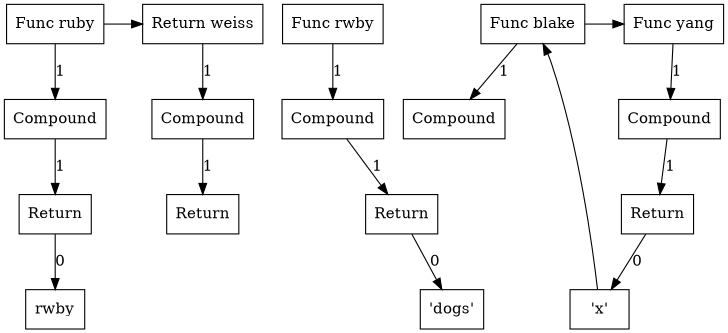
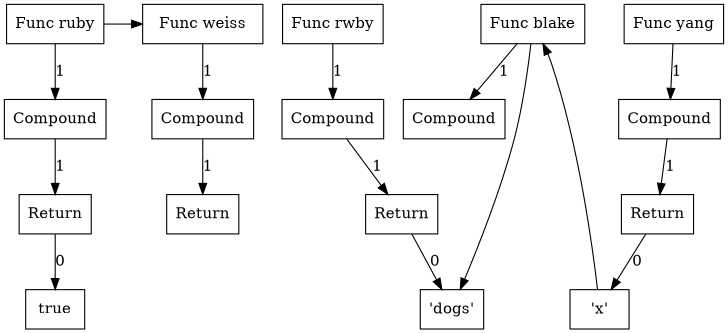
node "Return weiss": label "Return weiss" -> "Func weiss"
edge "Func blake" -> "Func yang": now "Func blake" -> "'dogs'"
node "rwby": label "rwby" -> "true"
